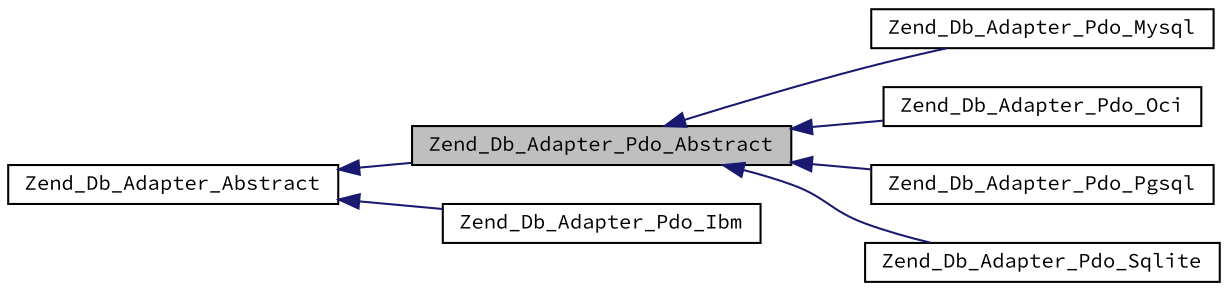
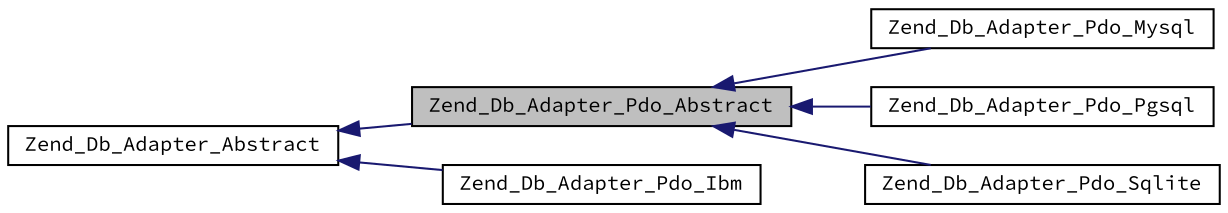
node "Zend_Db_Adapter_Pdo_Oci": removed
